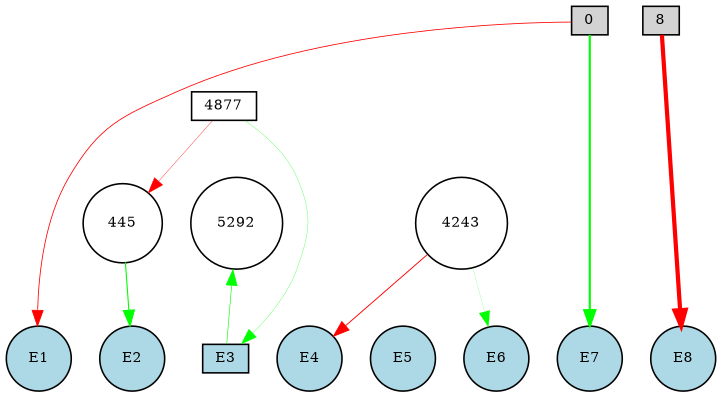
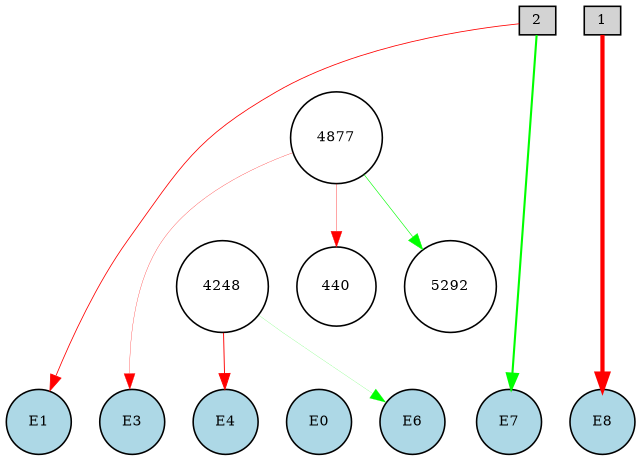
node "0": label "0" -> "2"
node "8": label "8" -> "1"
node "4877": shape box -> circle
node "445": label "445" -> "440"
edge "4877" -> "E3": color green -> red
node "4243": label "4243" -> "4248"
edge "E3" -> "5292": now "4877" -> "5292"
node "E2": removed
node "E3": shape box -> circle
node "E5": label "E5" -> "E0"
